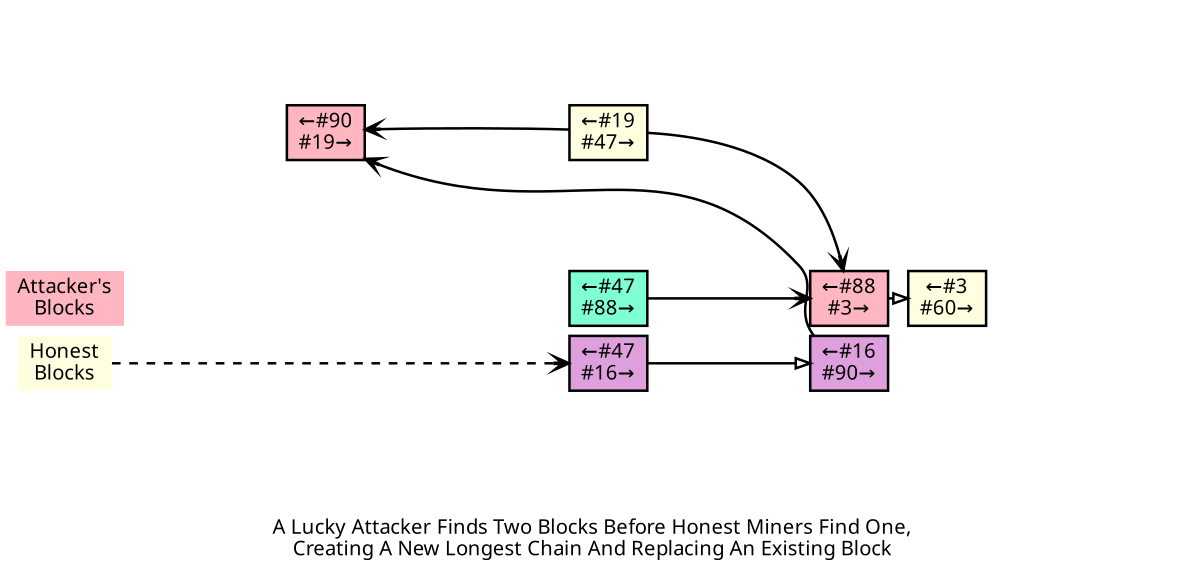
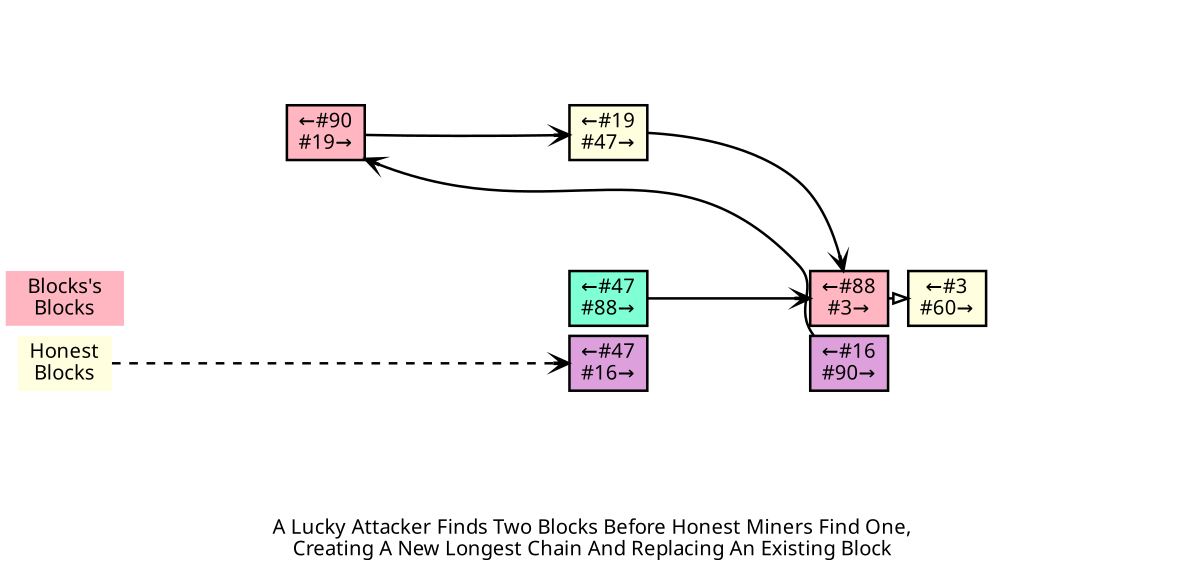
edge "←#19 #47→" -> "←#90 #19→": reversed
node "Attacker's Blocks": label "Attacker's Blocks" -> "Blocks's Blocks"
edge "←#47 #16→" -> "←#16 #90→": removed
